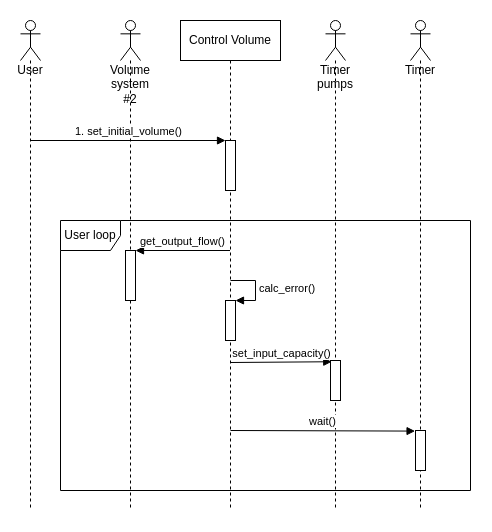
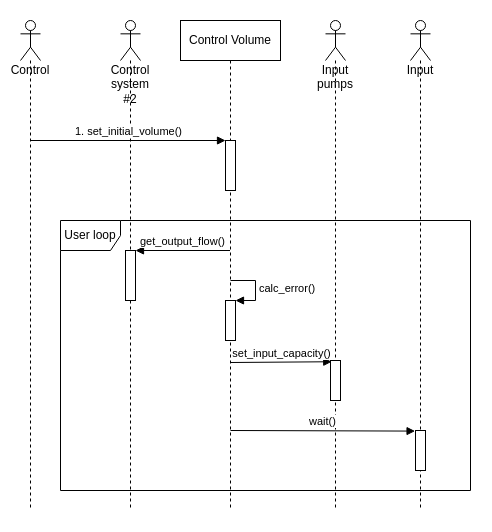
node "User": label "User" -> "Control"
node "Timer": label "Timer" -> "Input"
node "Timer pumps": label "Timer pumps" -> "Input pumps"
node "Volume system #2": label "Volume system #2" -> "Control system #2"
